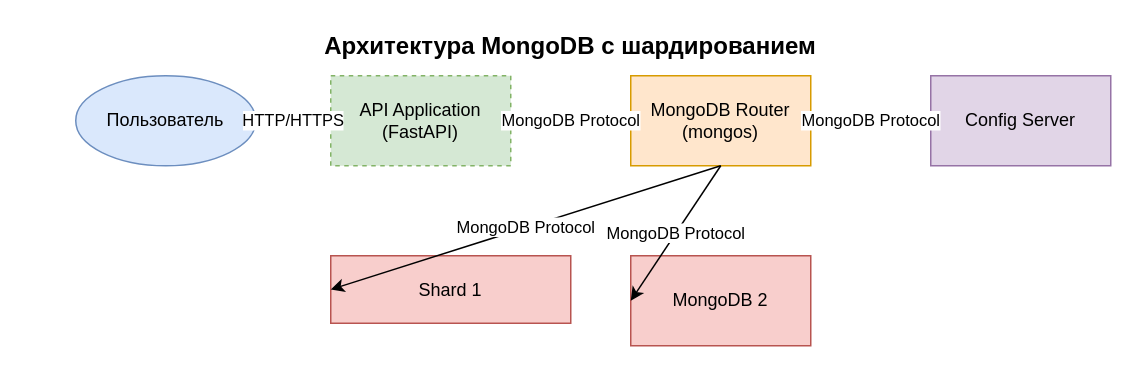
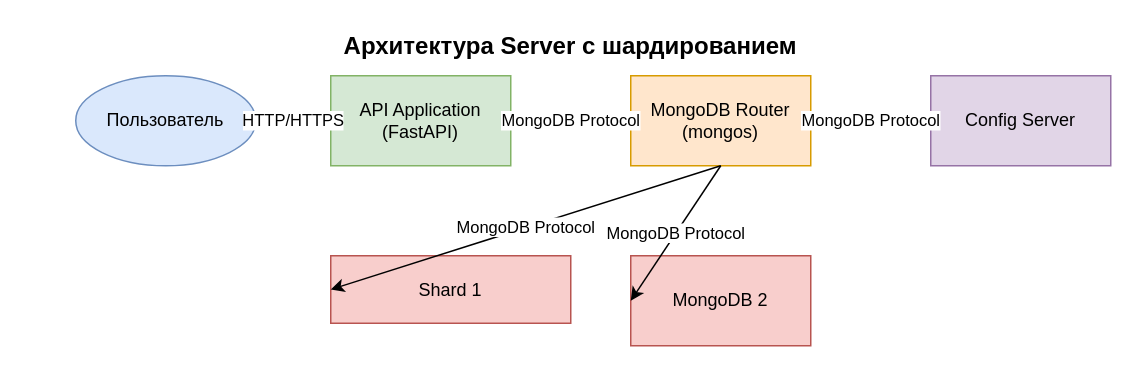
node "Архитектура MongoDB с шардированием": label "Архитектура MongoDB с шардированием" -> "Архитектура Server с шардированием"
node "API Application (FastAPI)": style dashed -> solid
